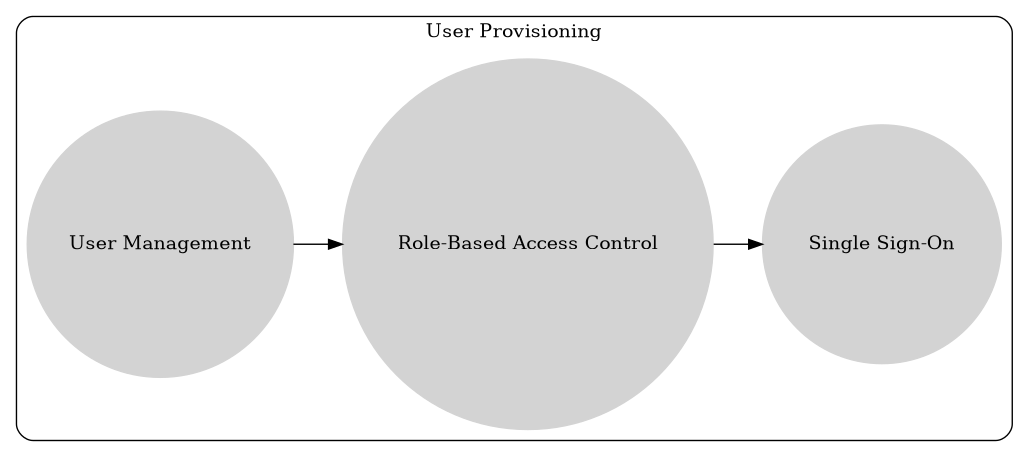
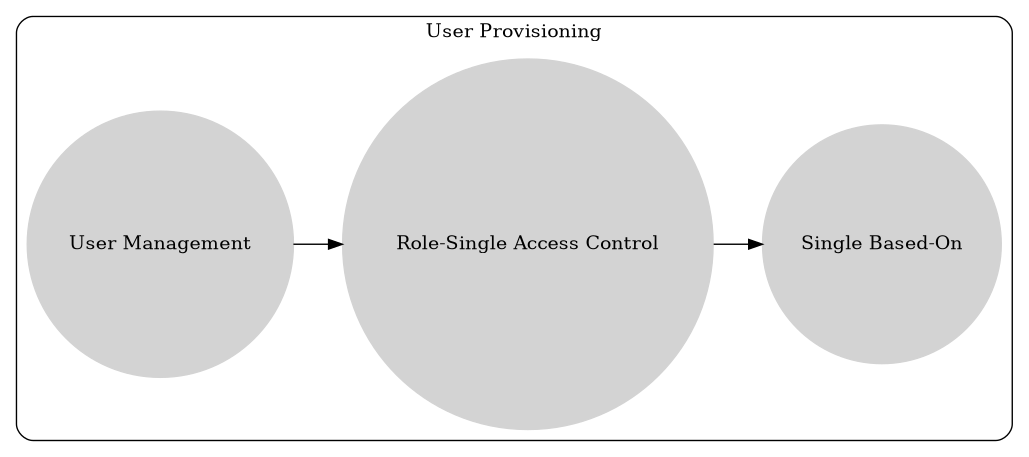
node "Role-Based Access Control": label "Role-Based Access Control" -> "Role-Single Access Control"
node "Single Sign-On": label "Single Sign-On" -> "Single Based-On"
